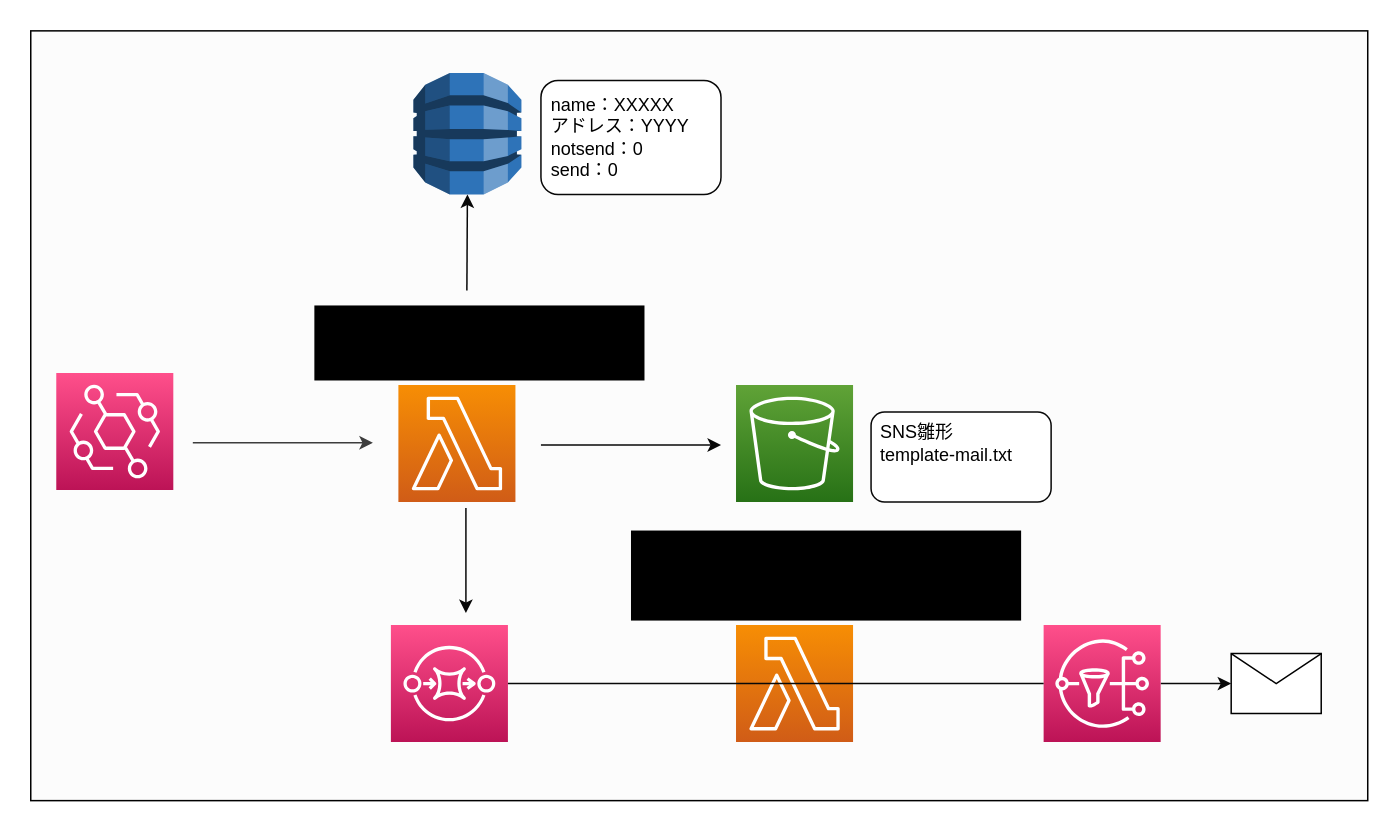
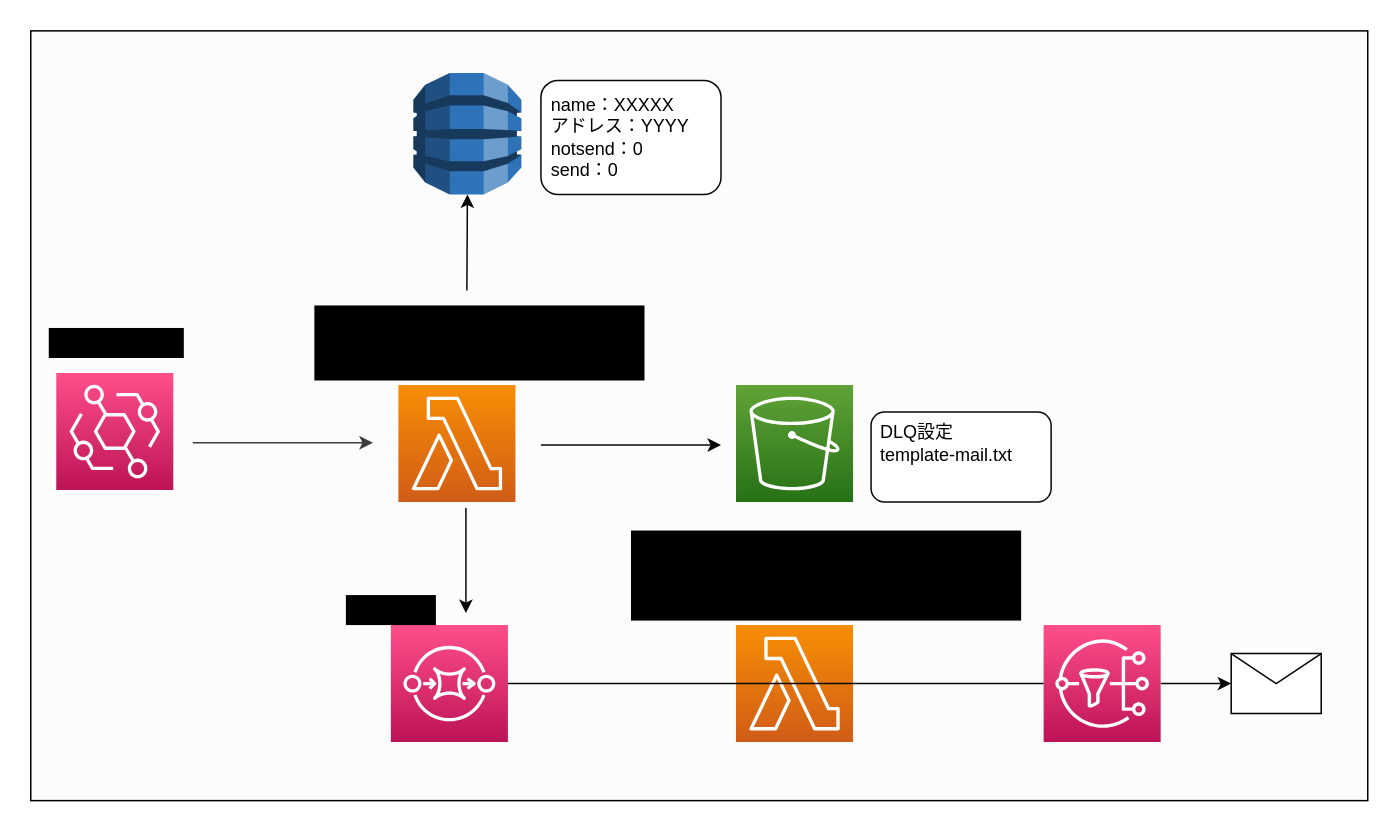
node "Cron 10分ごと": added
node "SNS雛形 template-mail.txt": label "SNS雛形 template-mail.txt" -> "DLQ設定 template-mail.txt"
node "DLQ設定": added
